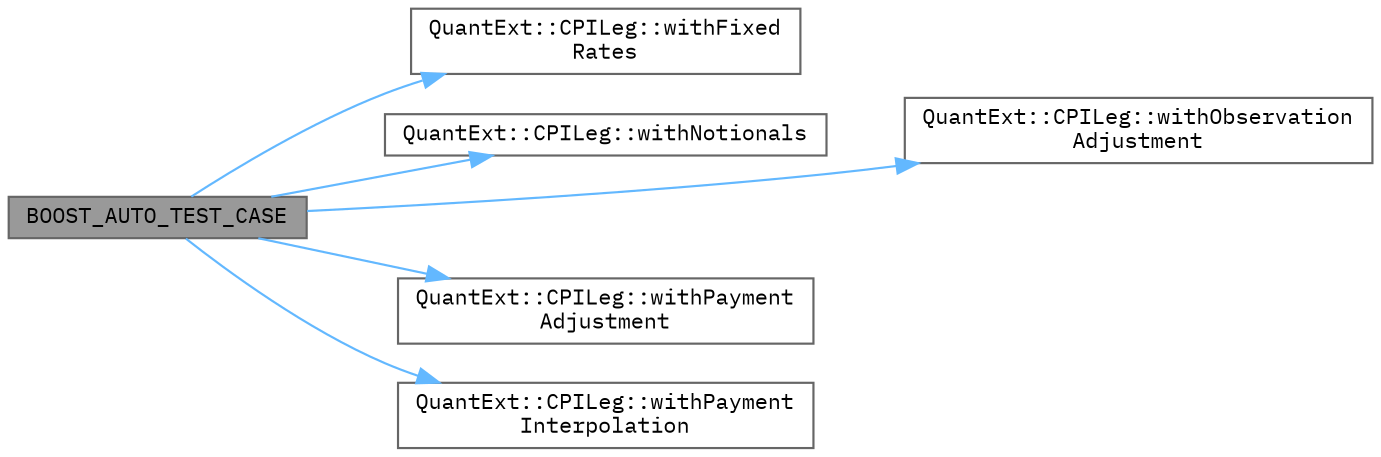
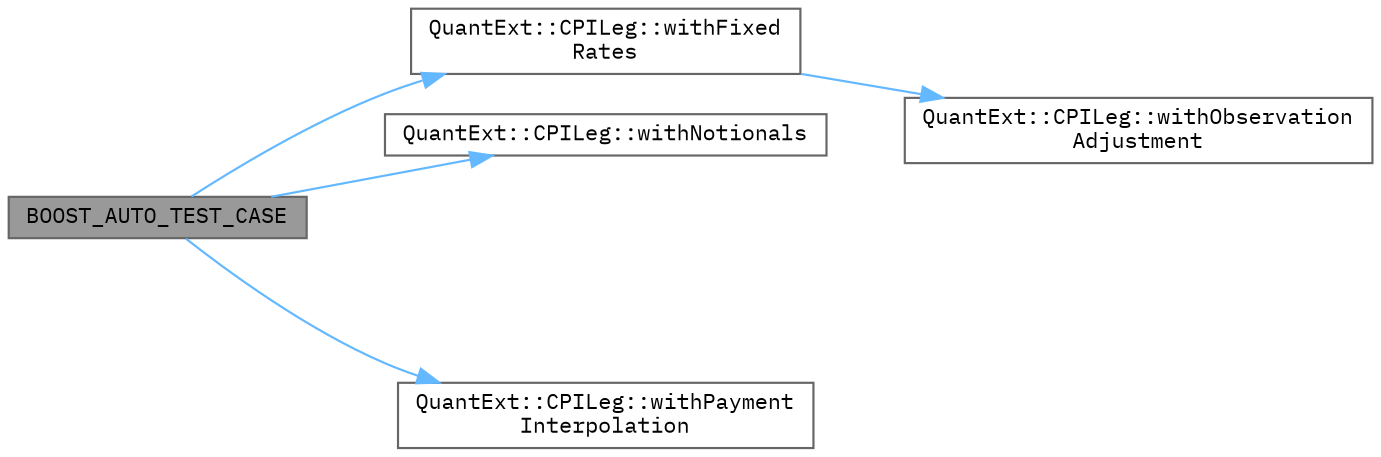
edge "BOOST_AUTO_TEST_CASE" -> "QuantExt::CPILeg::withObservation Adjustment": now "QuantExt::CPILeg::withFixed Rates" -> "QuantExt::CPILeg::withObservation Adjustment"
node "QuantExt::CPILeg::withPayment Adjustment": removed
